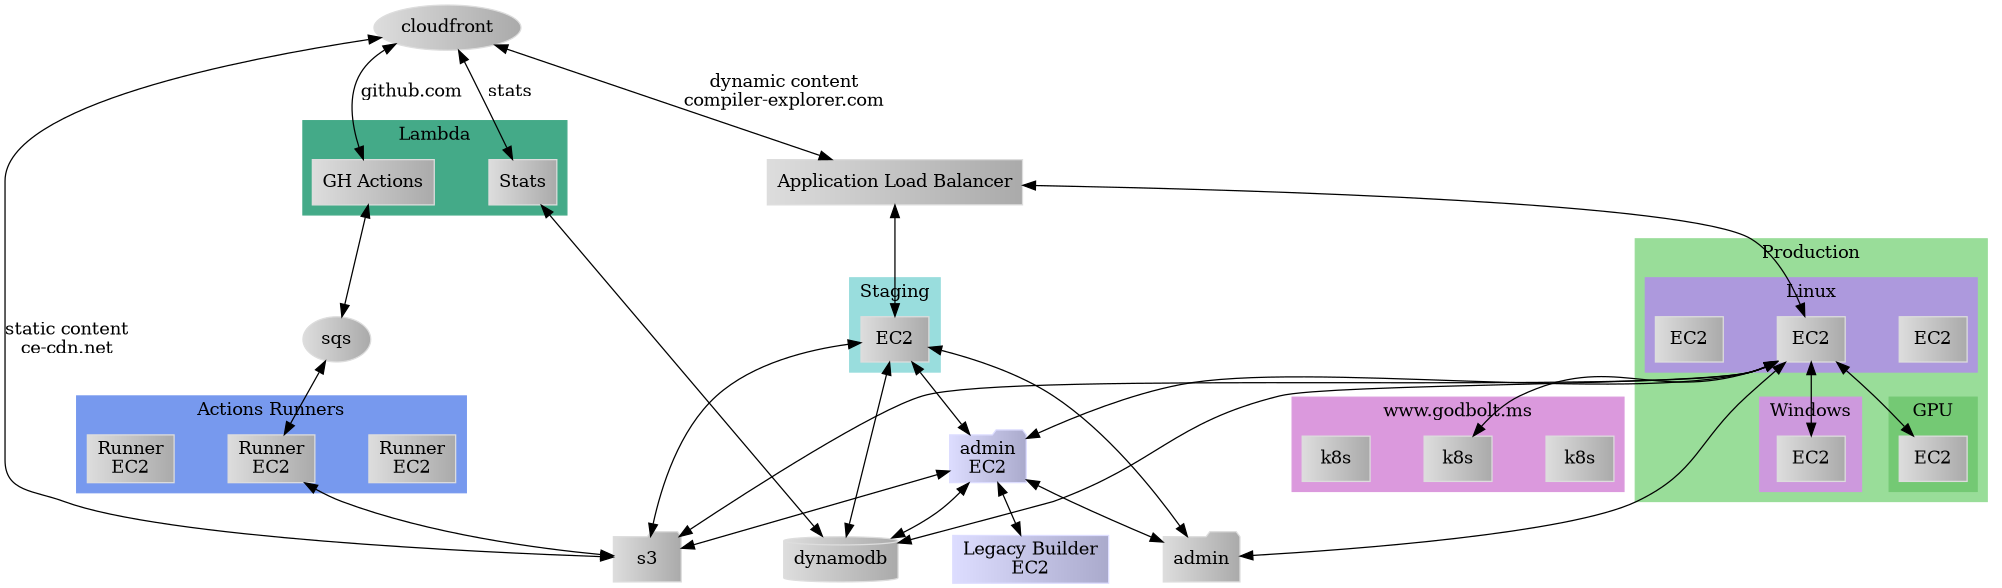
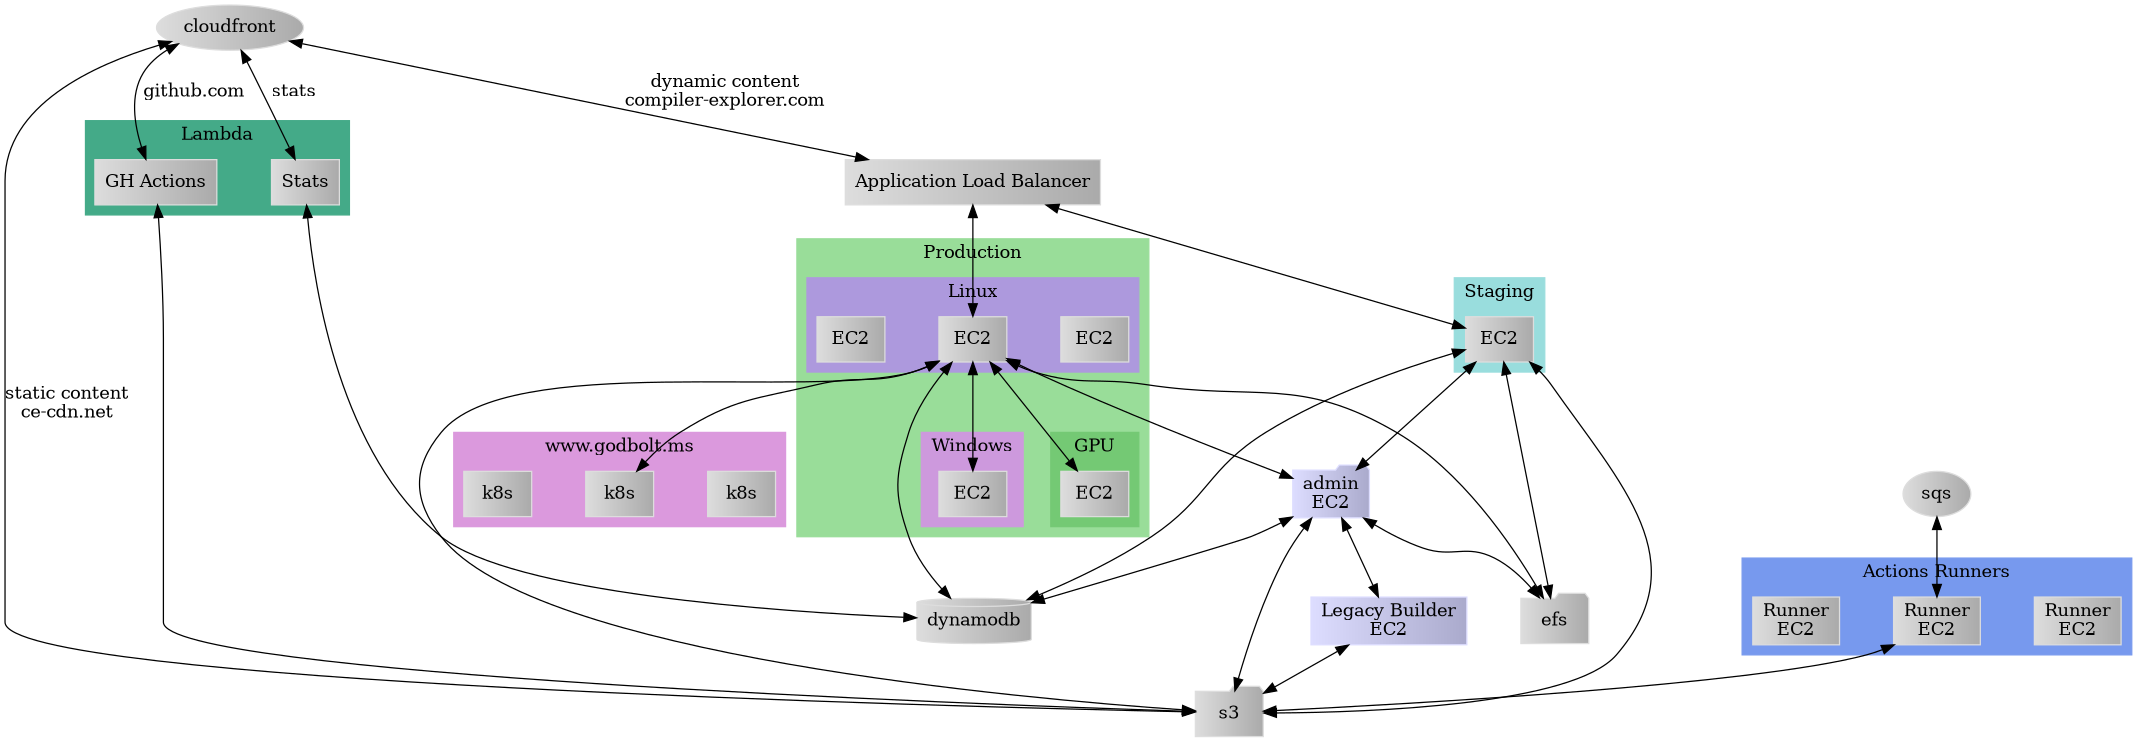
edge "GH Actions" -- "sqs": now "GH Actions" -- "s3"
node "admin": label "admin" -> "efs"
edge "Legacy Builder EC2" -- "s3": added
